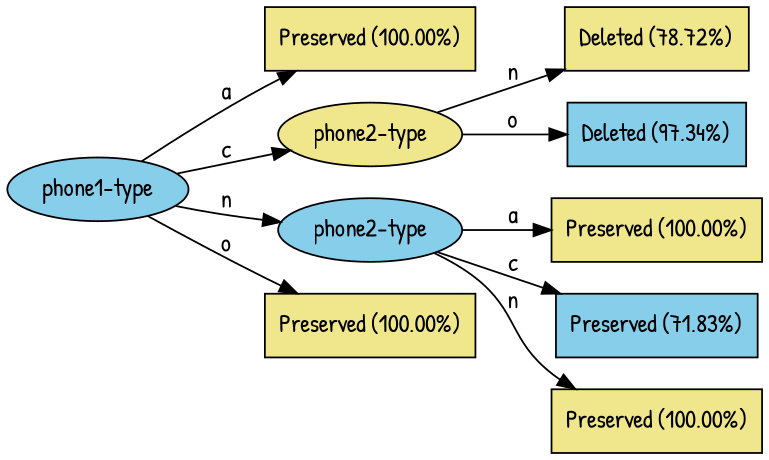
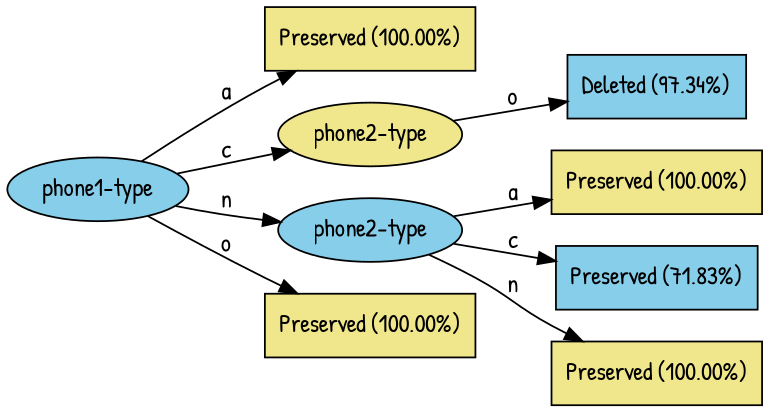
node "Deleted (78.72%)": removed
